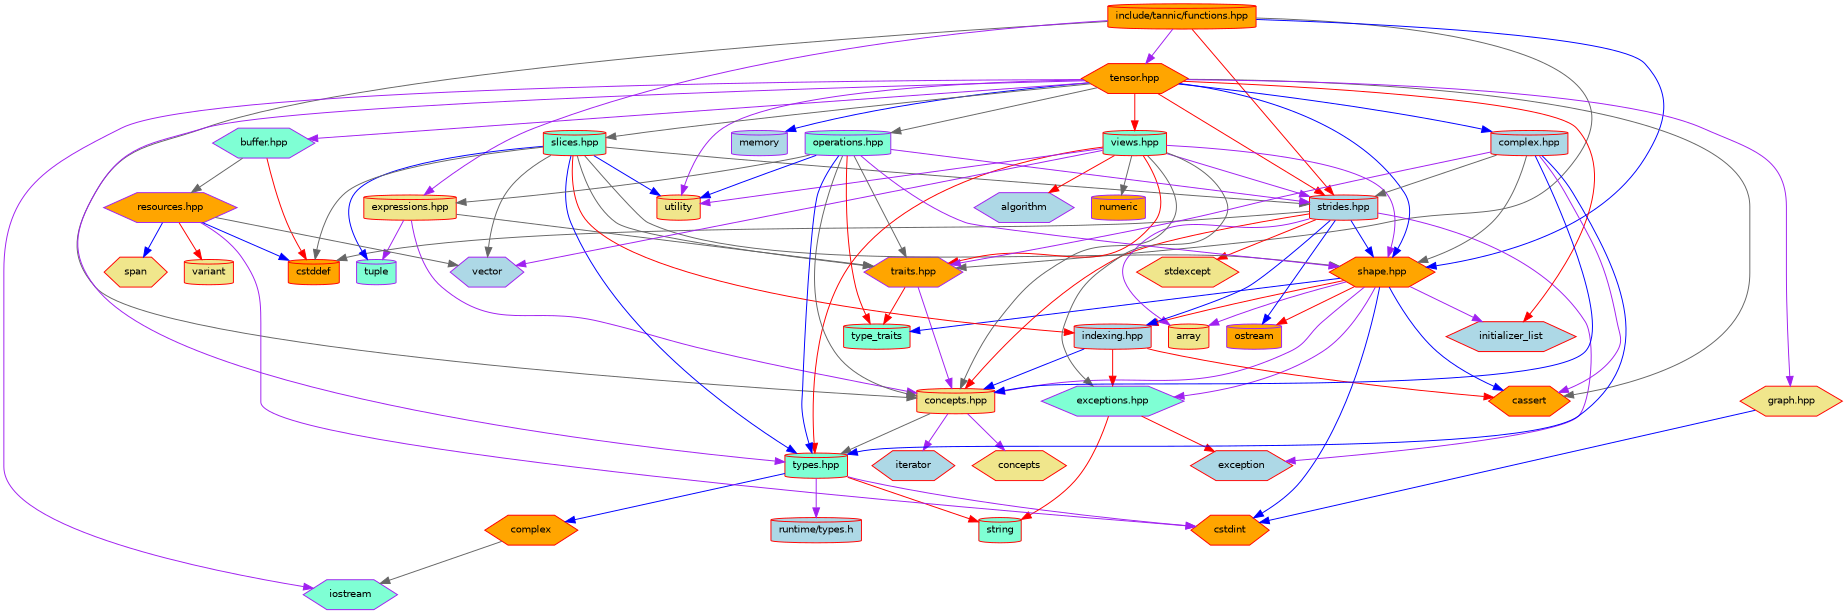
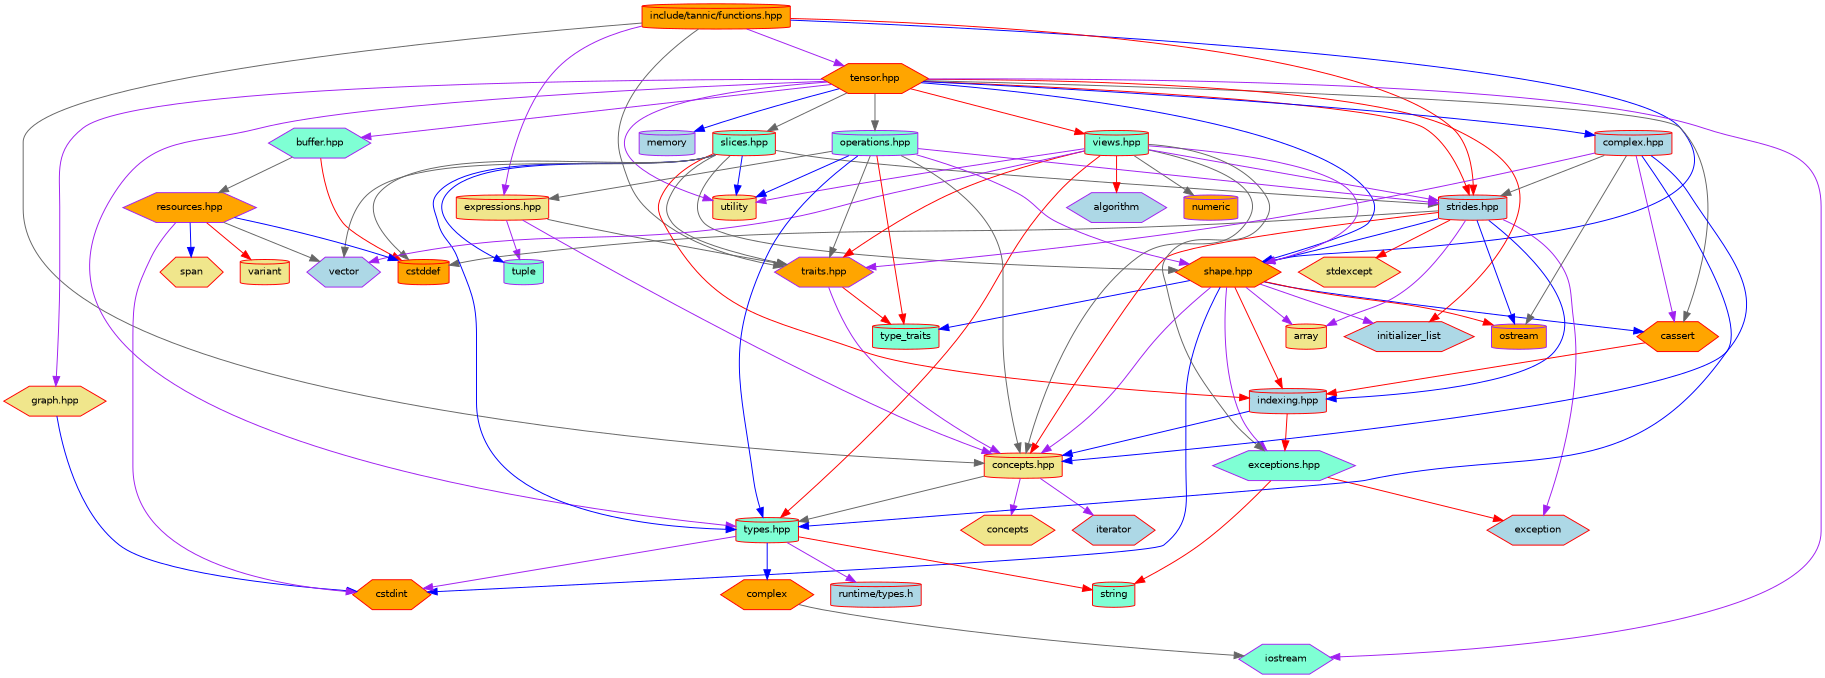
edge "complex.hpp" -> "shape.hpp": now "complex.hpp" -> "ostream"
edge "indexing.hpp" -> "cassert": reversed
